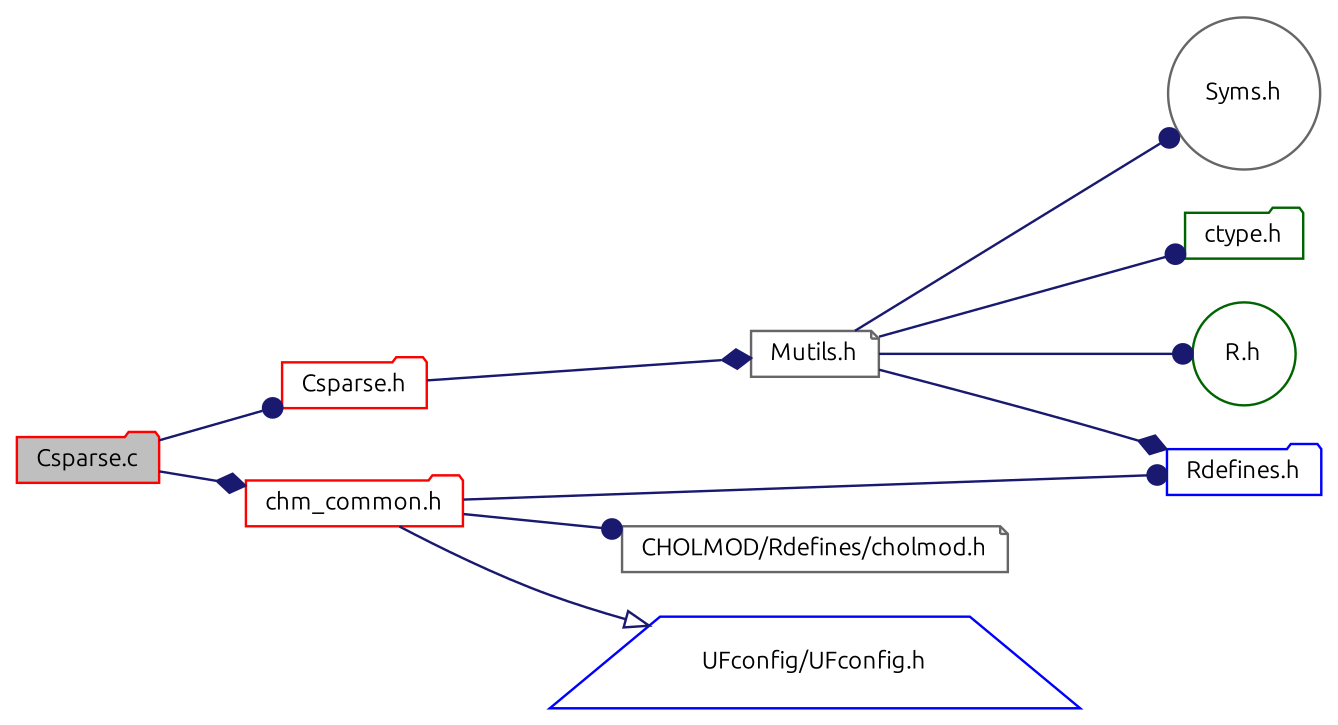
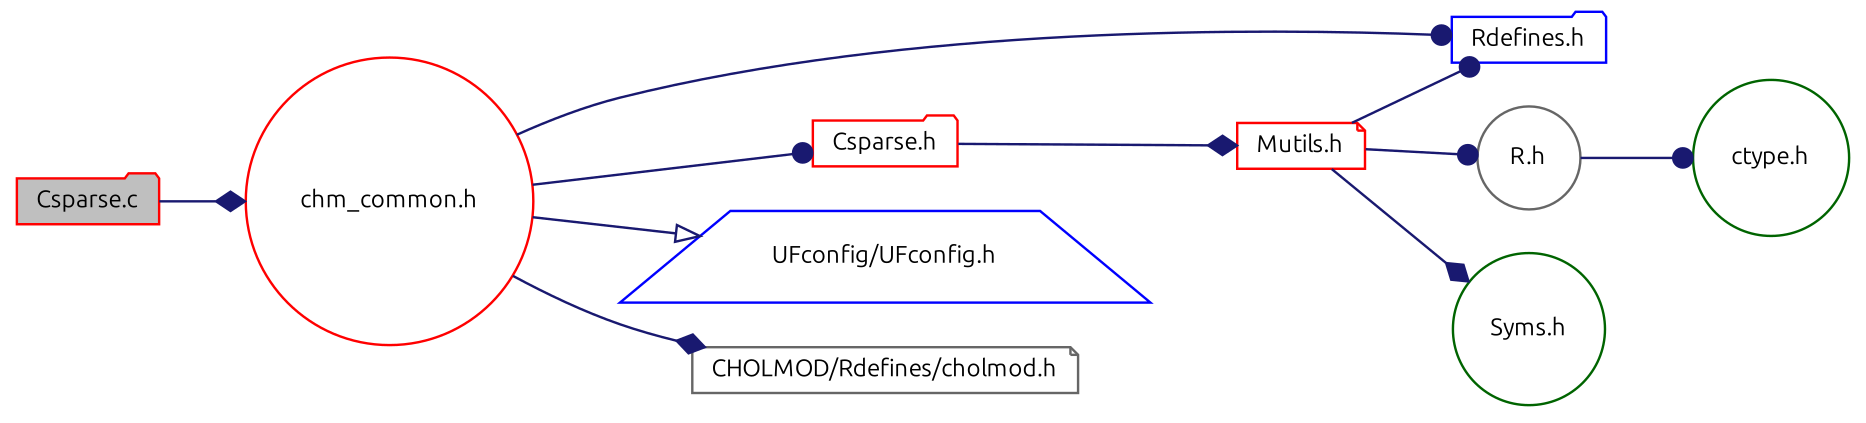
node "Syms.h": color gray40 -> darkgreen
node "ctype.h": shape folder -> circle
edge "Mutils.h" -> "Syms.h": arrowhead dot -> diamond
edge "Mutils.h" -> "ctype.h": now "R.h" -> "ctype.h"
node "Mutils.h": color gray40 -> red
node "R.h": color darkgreen -> gray40
edge "Mutils.h" -> "Rdefines.h": arrowhead diamond -> dot
edge "Csparse.c" -> "Csparse.h": now "chm_common.h" -> "Csparse.h"
node "chm_common.h": shape folder -> circle
edge "chm_common.h" -> "CHOLMOD/Rdefines/cholmod.h": arrowhead dot -> diamond
